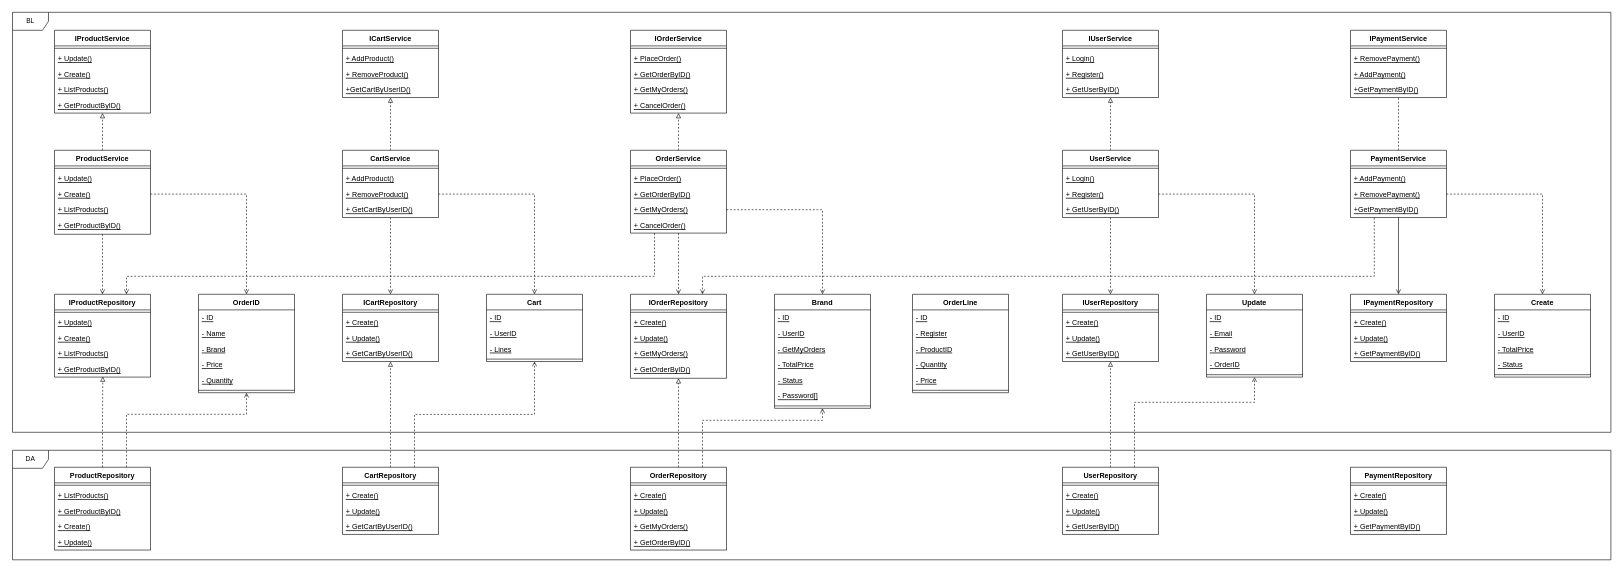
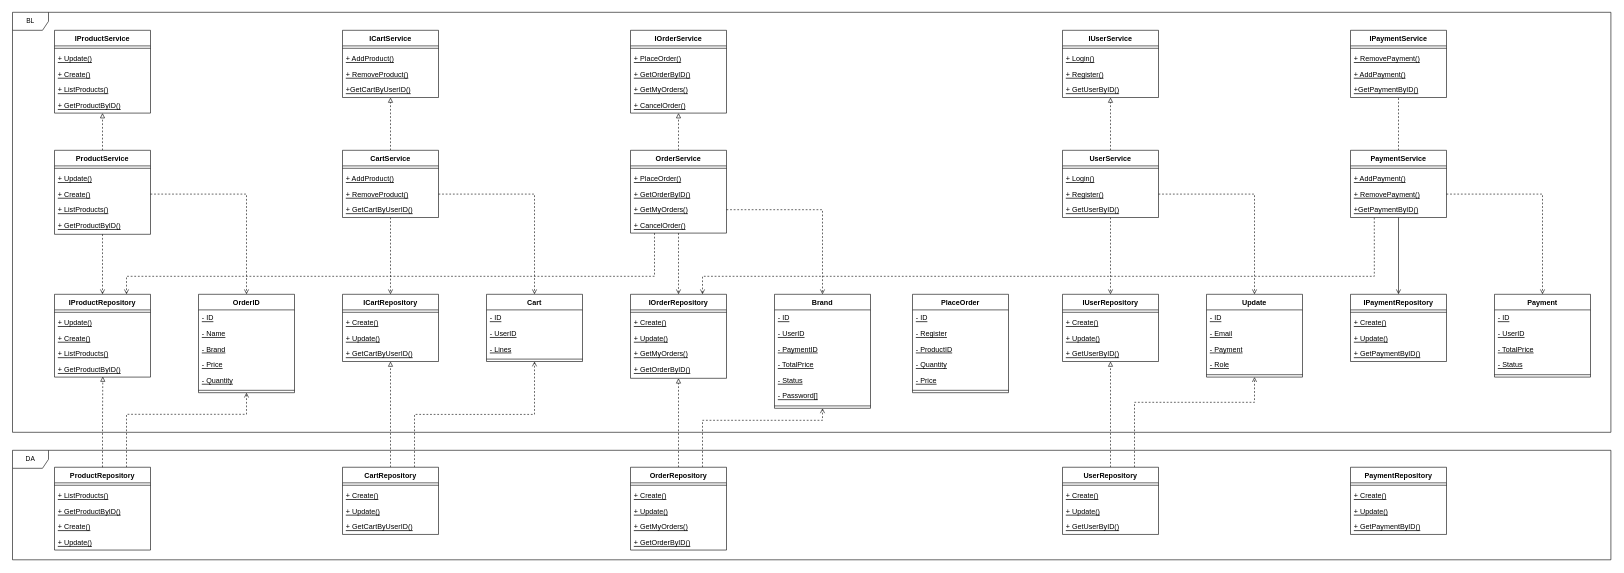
node "OrderLine": label "OrderLine" -> "PlaceOrder"
node "Create": label "Create" -> "Payment"
node "- GetMyOrders": label "- GetMyOrders" -> "- PaymentID"
node "- Password": label "- Password" -> "- Payment"
node "- OrderID": label "- OrderID" -> "- Role"
